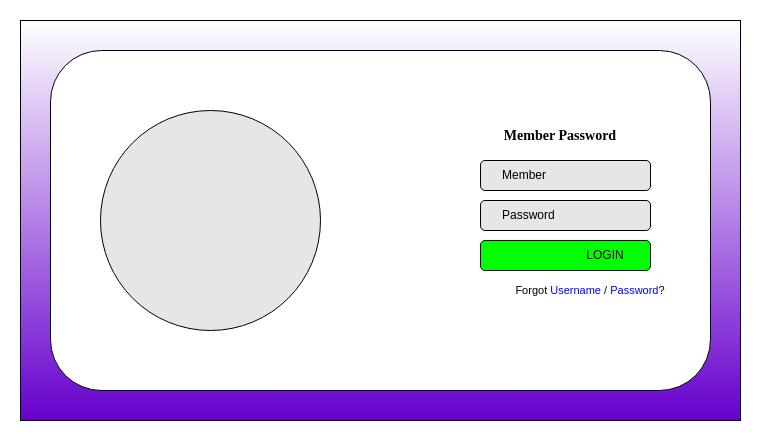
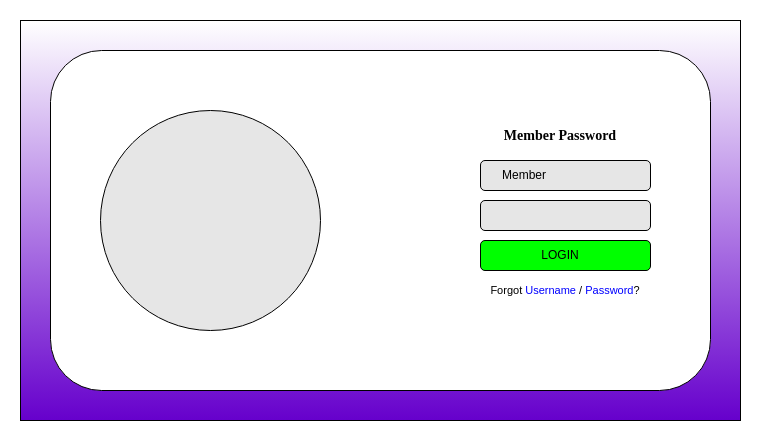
node "Password": removed
node "LOGIN": moved (606, 256) -> (561, 256)
node "Forgot Username / Password?": moved (591, 291) -> (566, 291)
